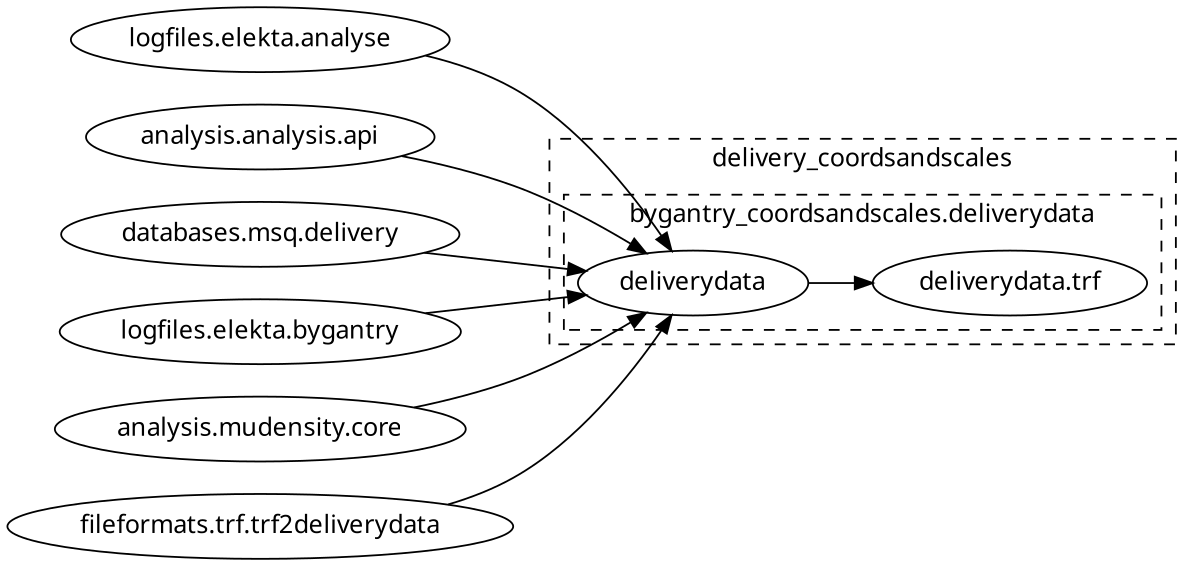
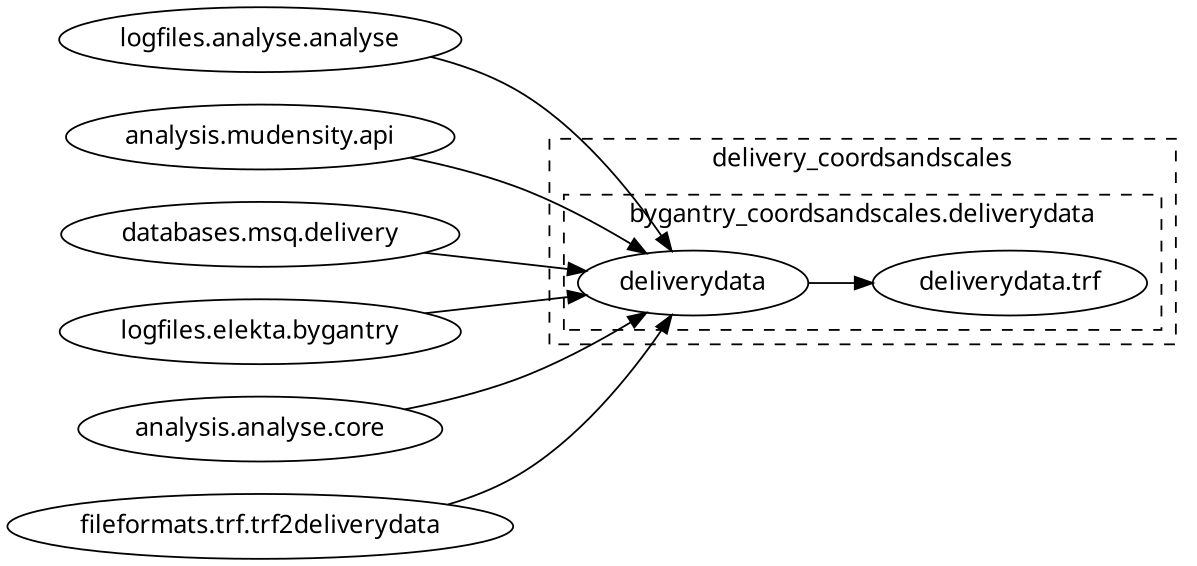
node "logfiles.elekta.analyse": label "logfiles.elekta.analyse" -> "logfiles.analyse.analyse"
node "analysis.analysis.api": label "analysis.analysis.api" -> "analysis.mudensity.api"
node "analysis.mudensity.core": label "analysis.mudensity.core" -> "analysis.analyse.core"
